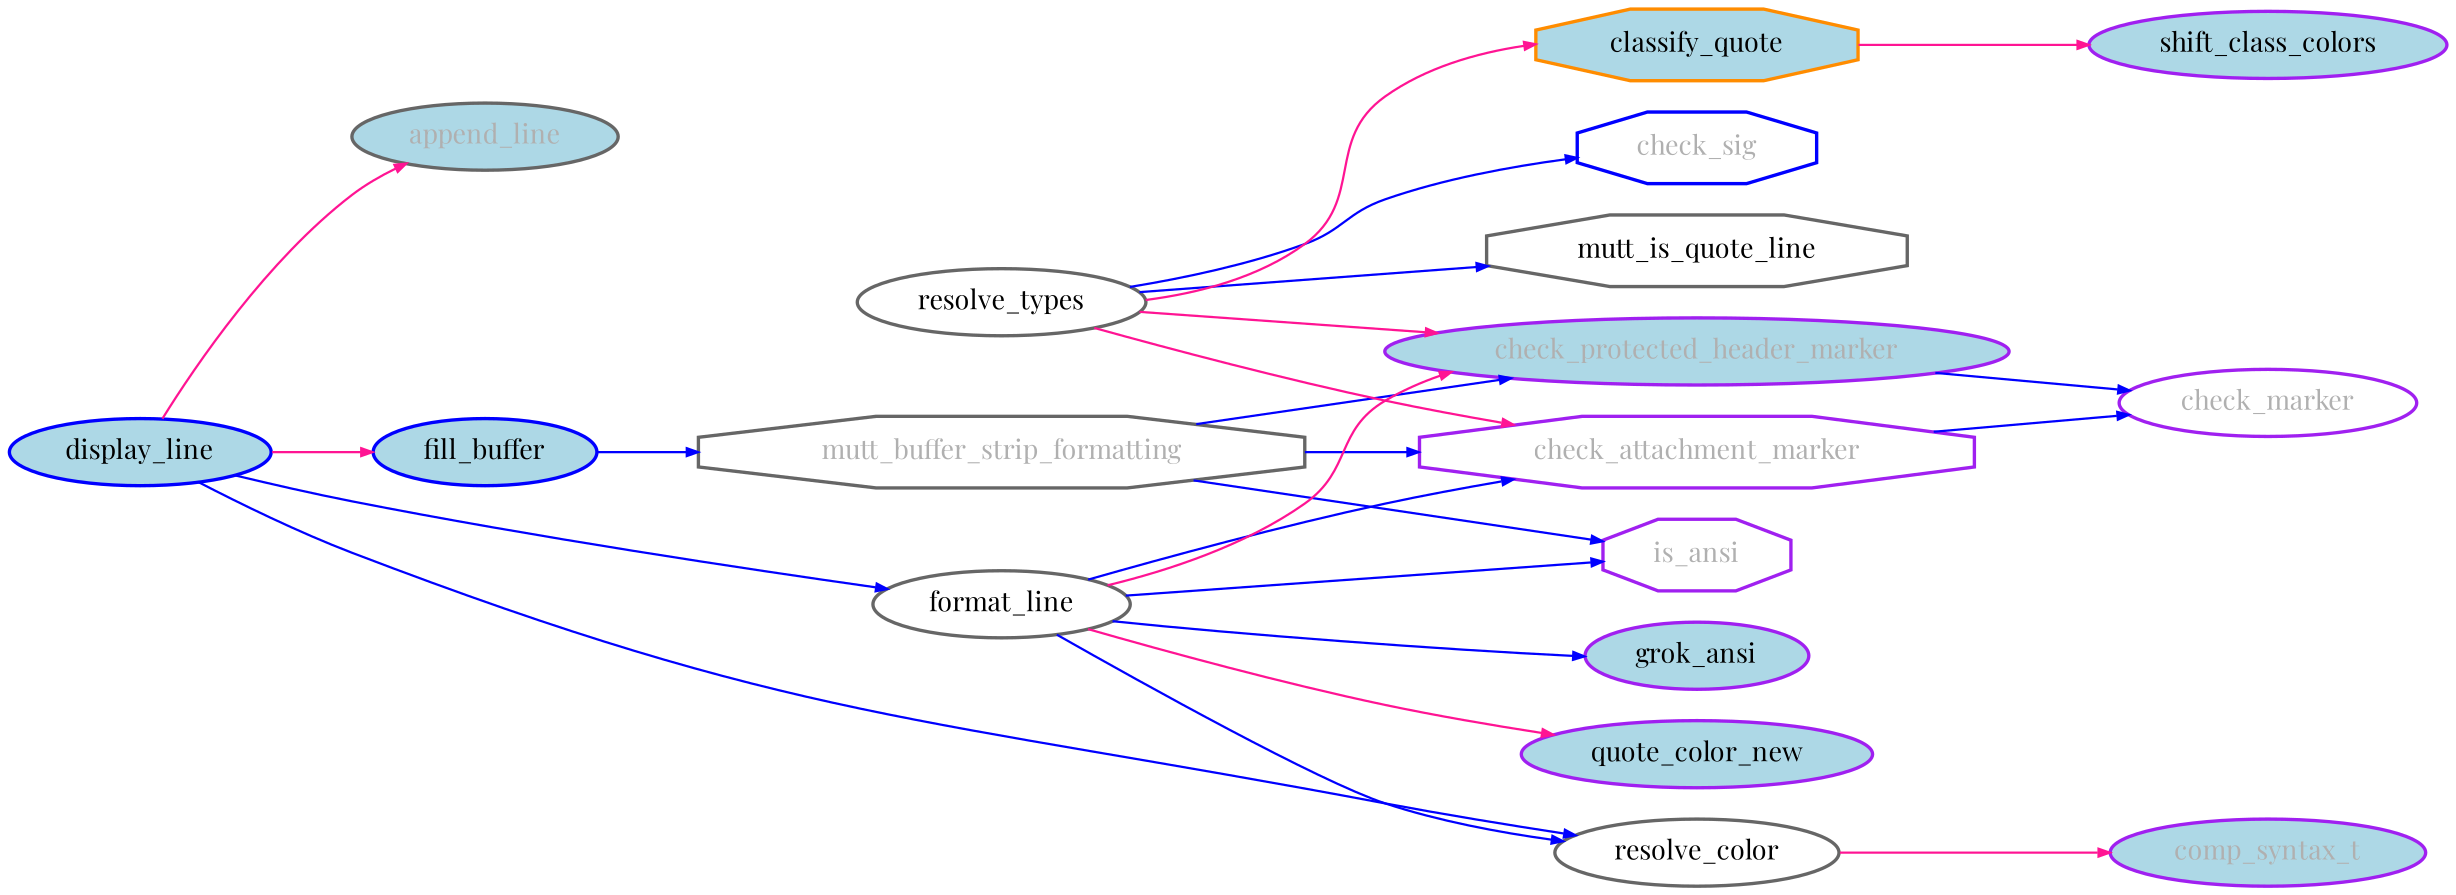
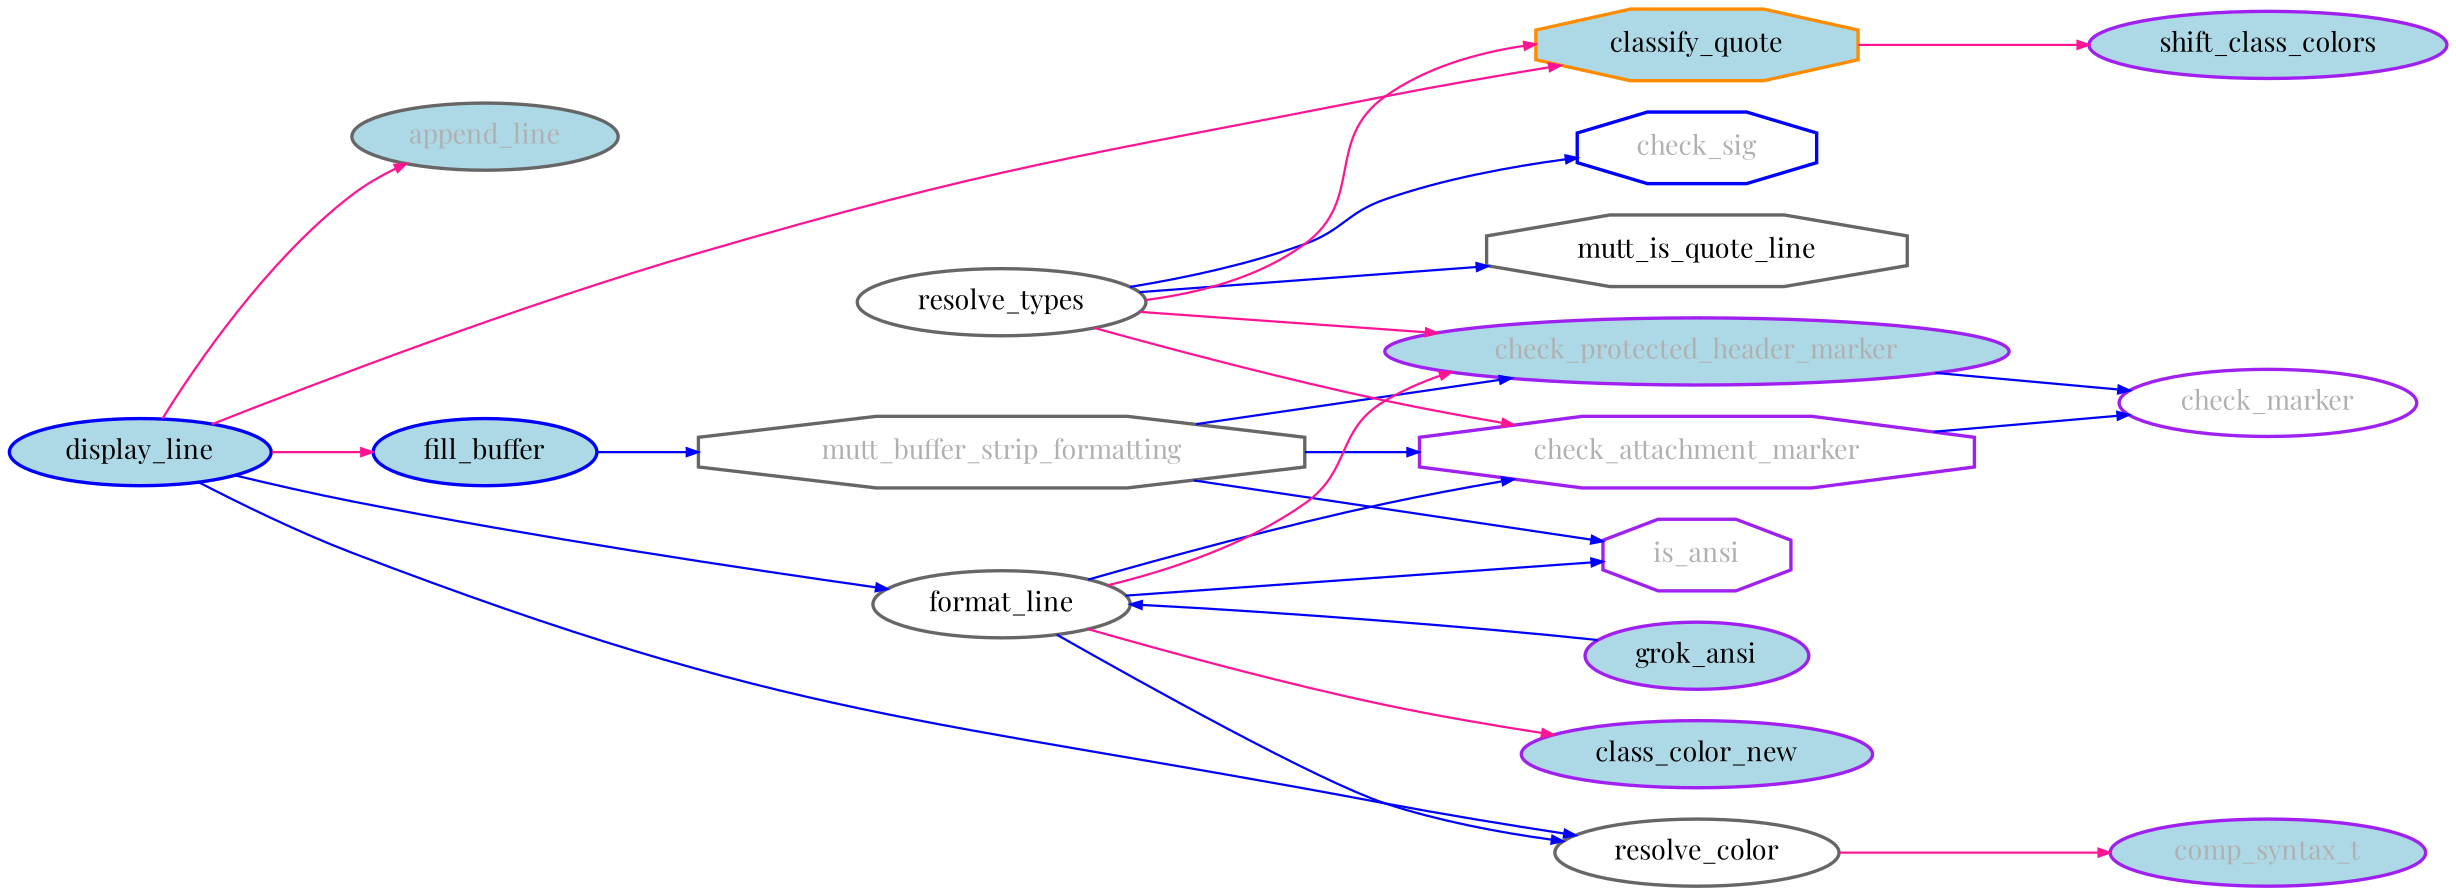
edge "display_line" -> "classify_quote": added
edge "format_line" -> "grok_ansi": reversed
node "quote_color_new": label "quote_color_new" -> "class_color_new"
